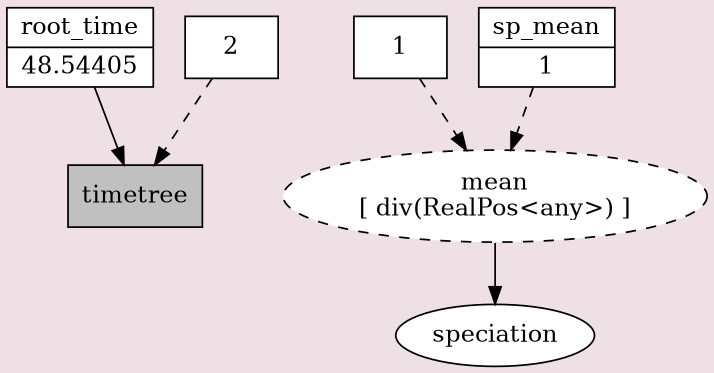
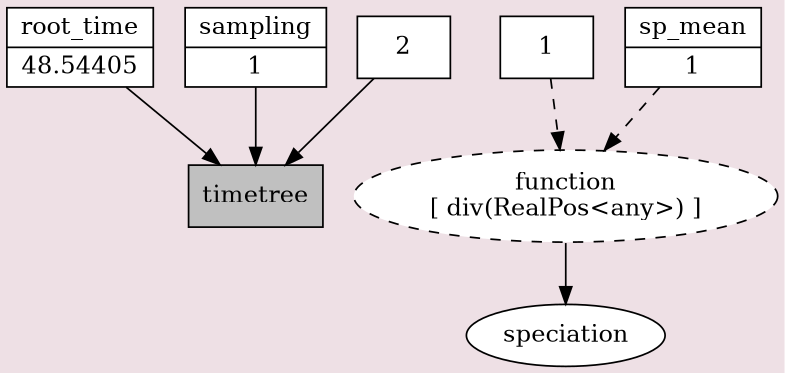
node "sampling": added
edge "2" -> "timetree": style dashed -> solid
node "mean [ div(RealPos<any>) ]": label "mean [ div(RealPos<any>) ]" -> "function [ div(RealPos<any>) ]"
